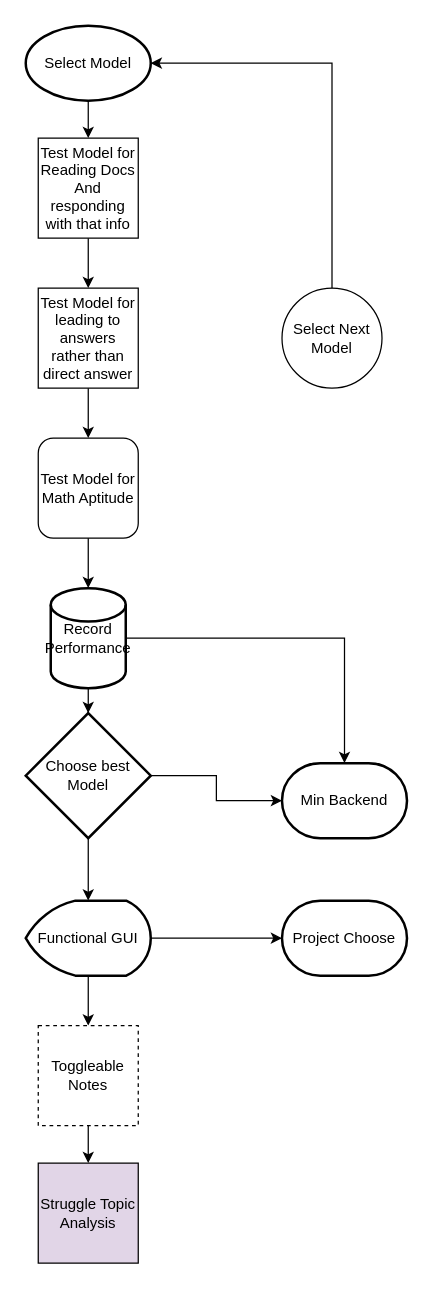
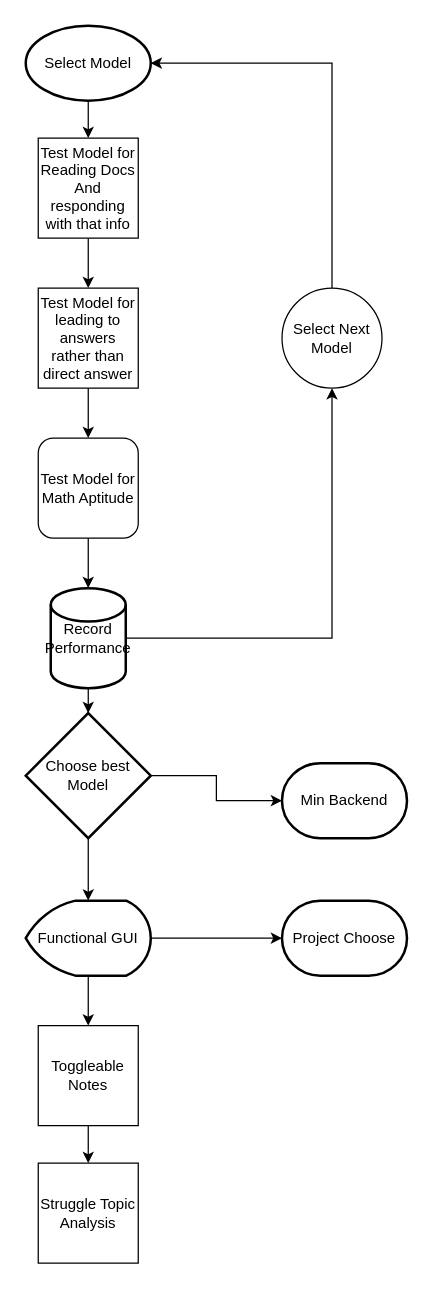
edge "Record Performance" -> "Min Backend": now "Record Performance" -> "Select Next Model"
node "Toggleable Notes": style dashed -> solid
node "Struggle Topic Analysis": fillcolor #e1d5e7 -> #ffffff
